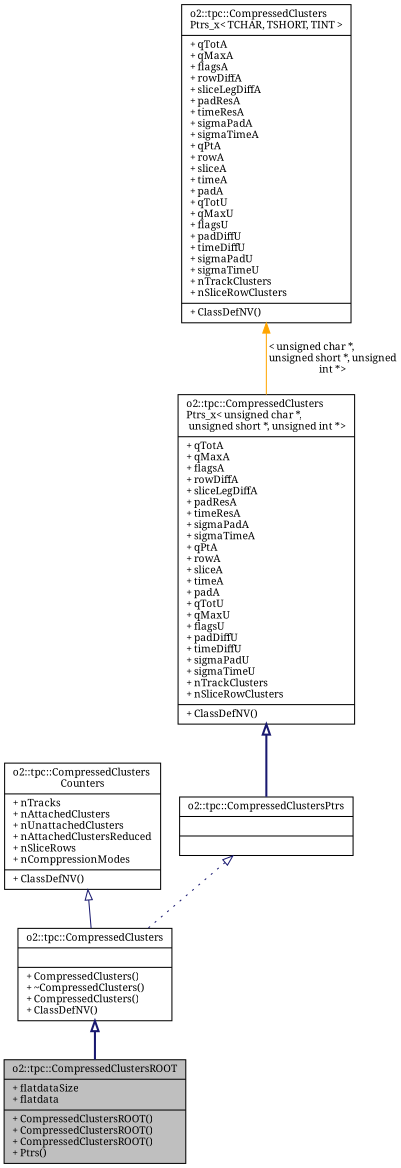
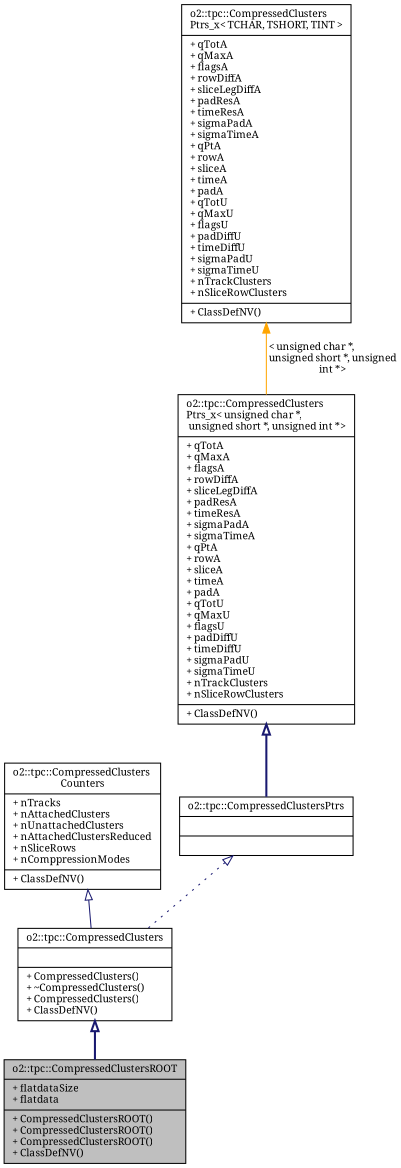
node "o2::tpc::CompressedClustersROOT": text "+ Ptrs()" -> "+ ClassDefNV()"
